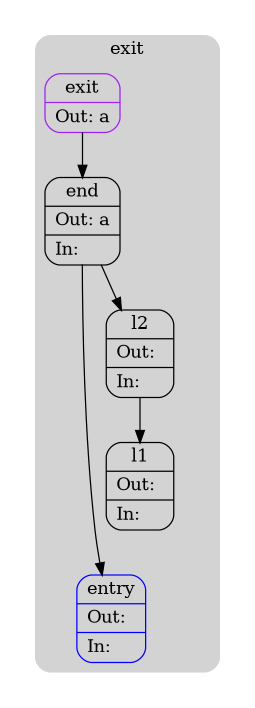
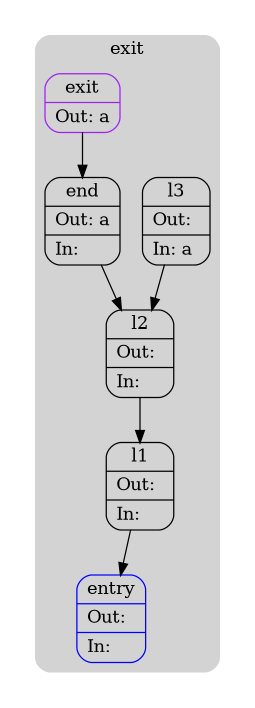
node "l3": added
edge "end" -> "entry": now "l1" -> "entry"
